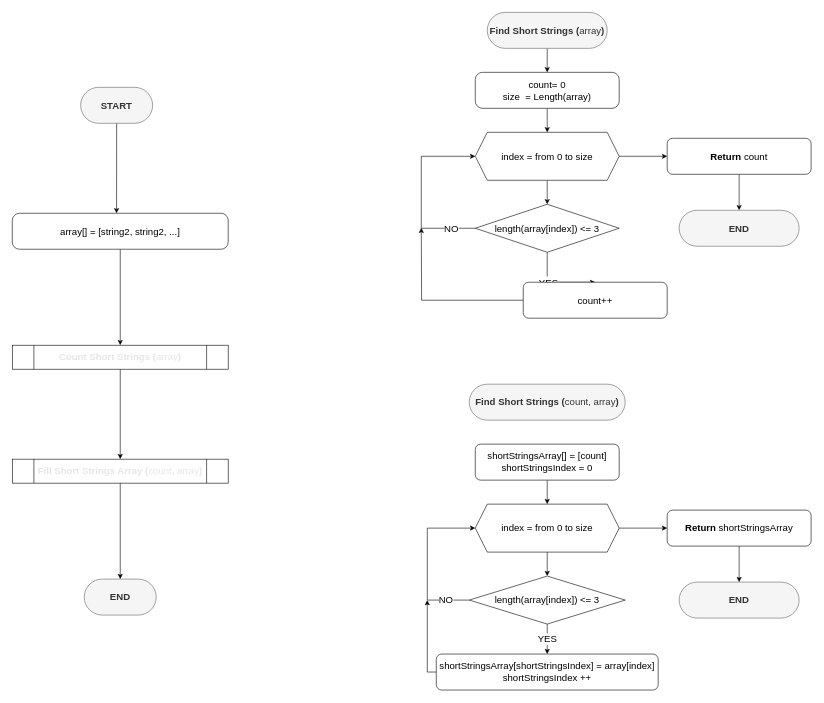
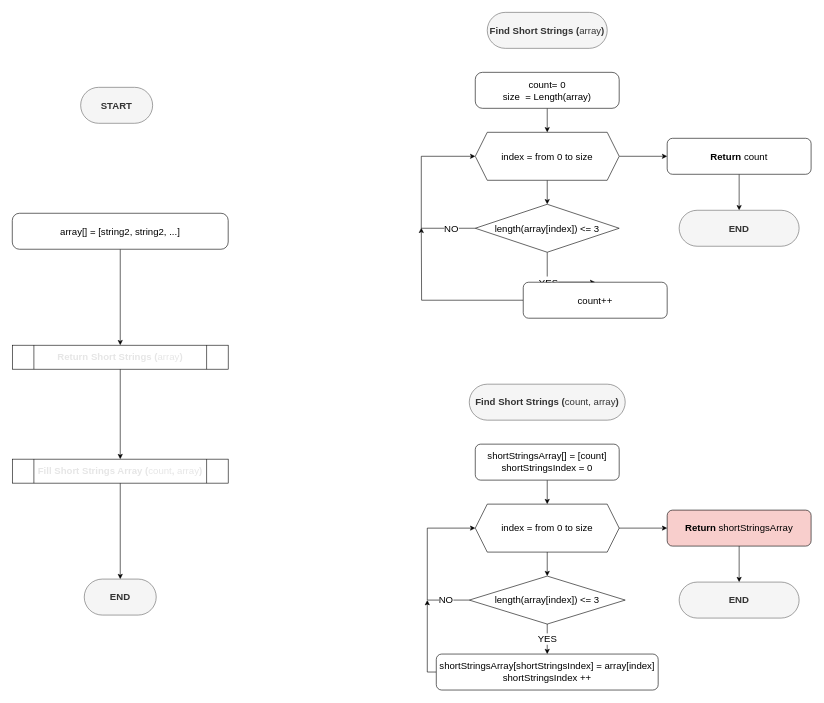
edge "Find Short Strings (array)" -> "count= 0size = Length(array)": removed
edge "START" -> "array[] = [string2, string2, ...]": removed
node "Count Short Strings (array)": label "Count Short Strings (array)" -> "Return Short Strings (array)"
node "Return shortStringsArray": fillcolor #ffffff -> #f8cecc
